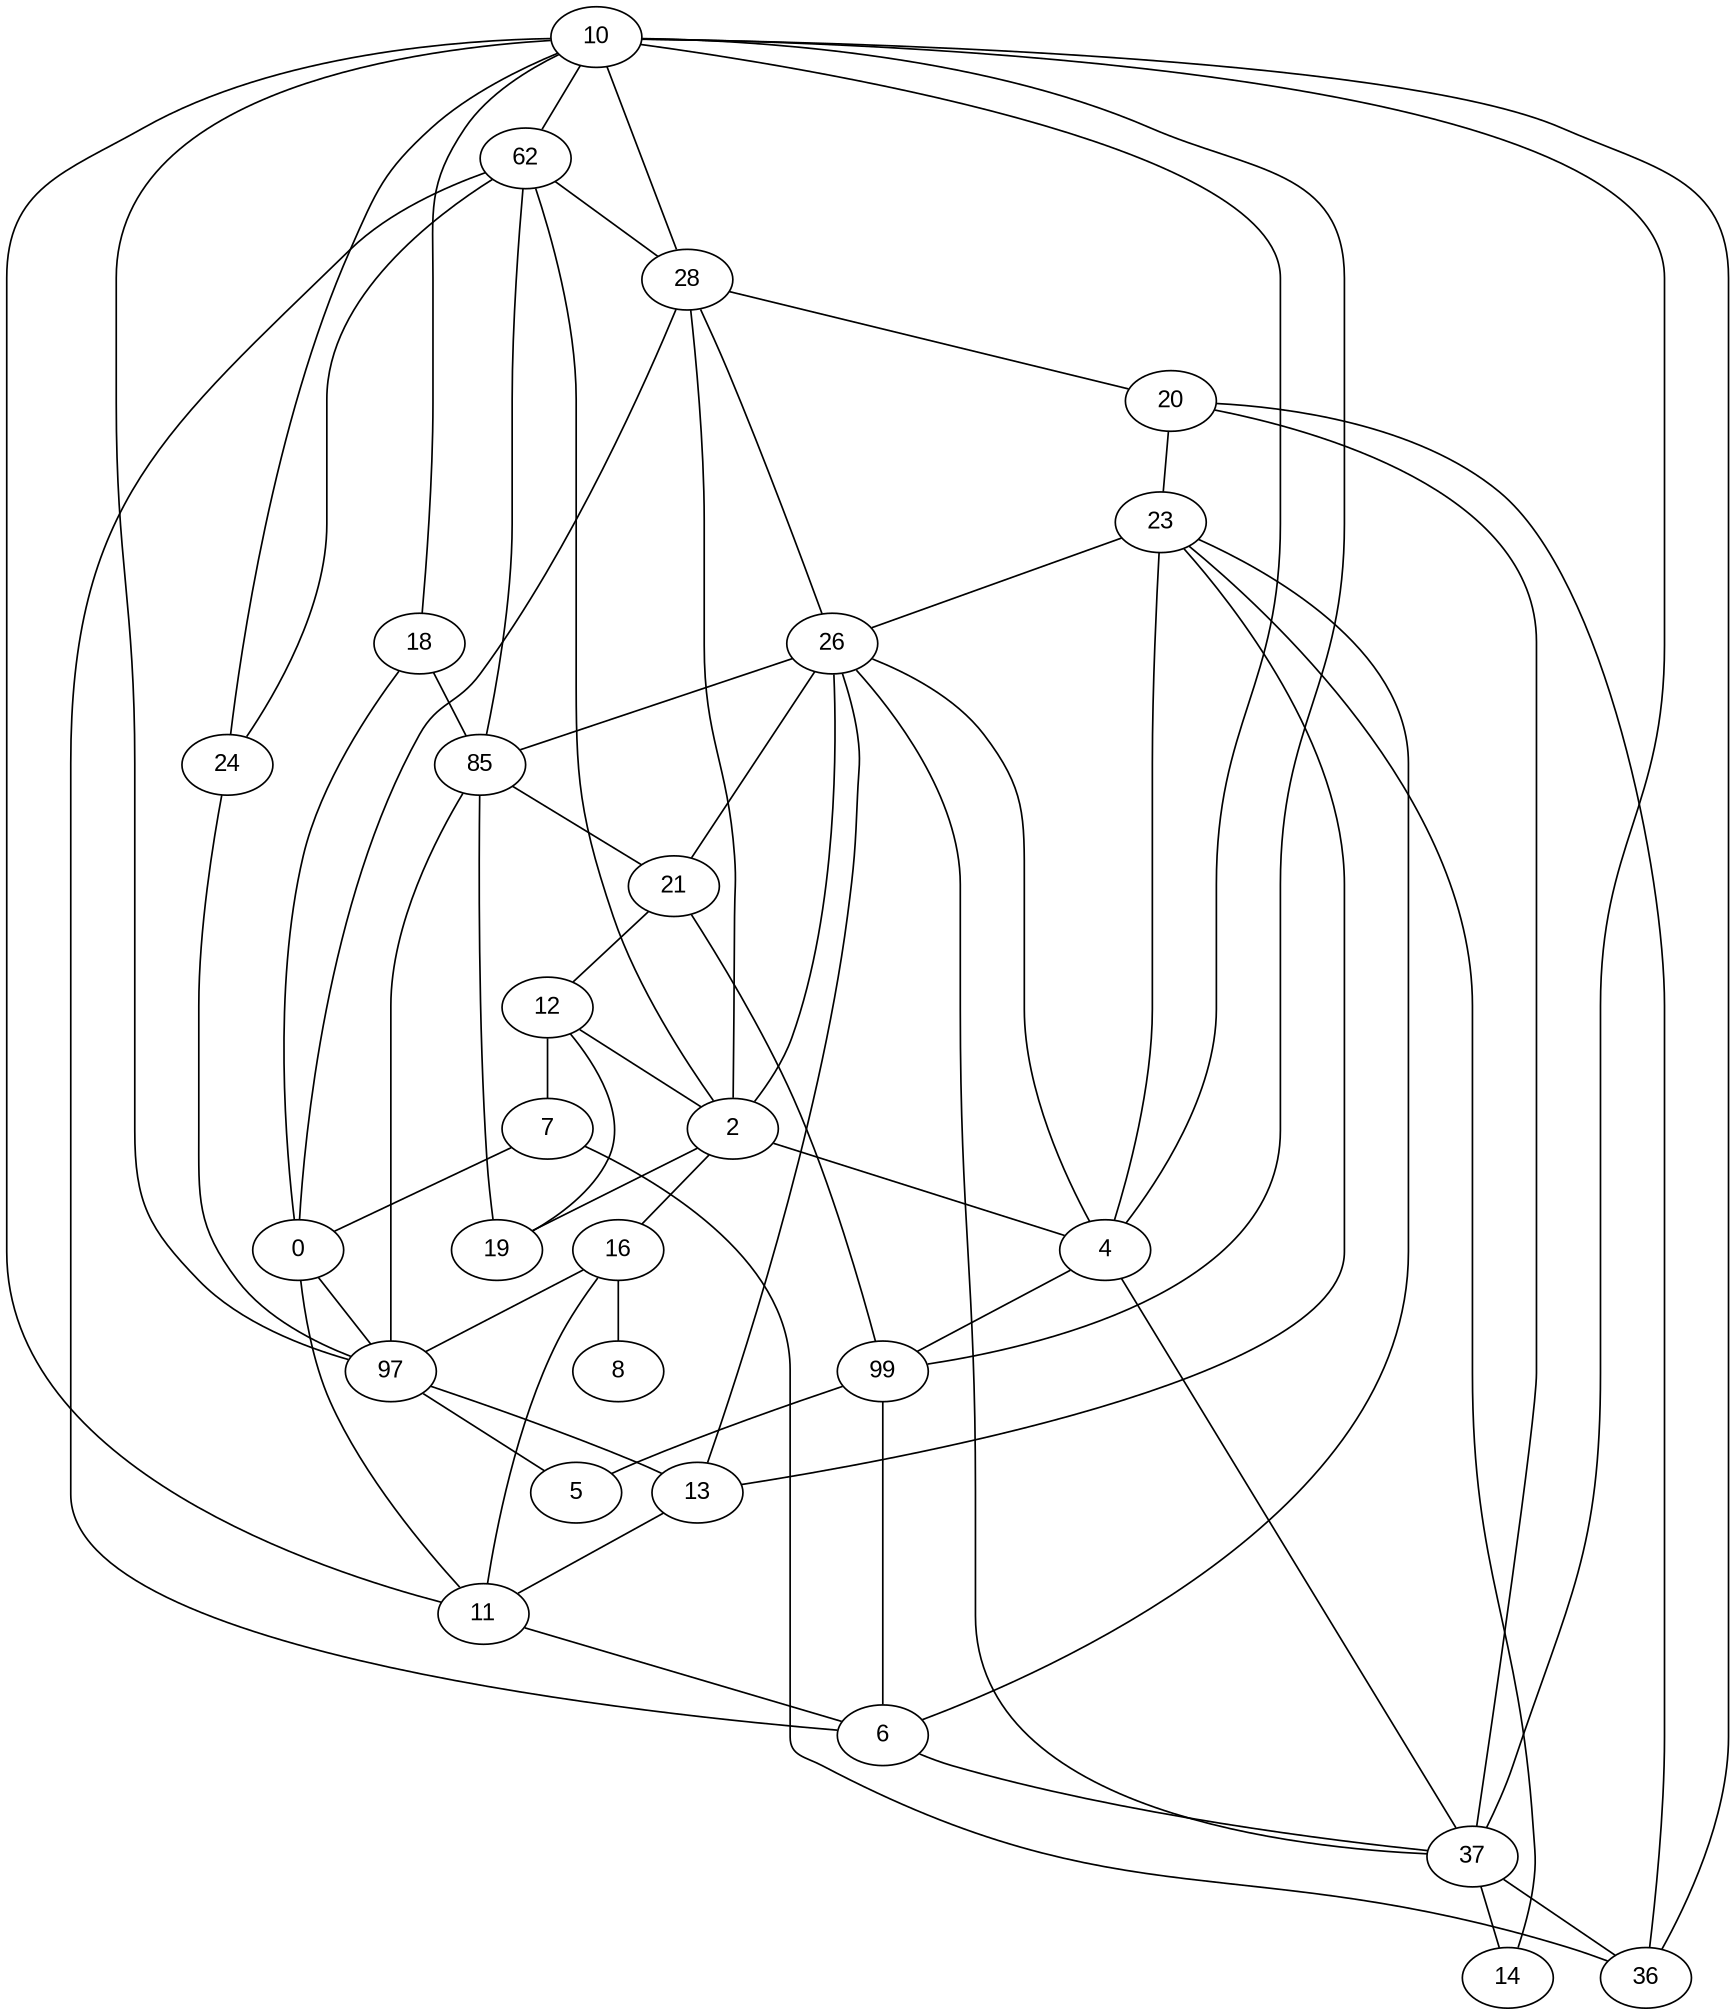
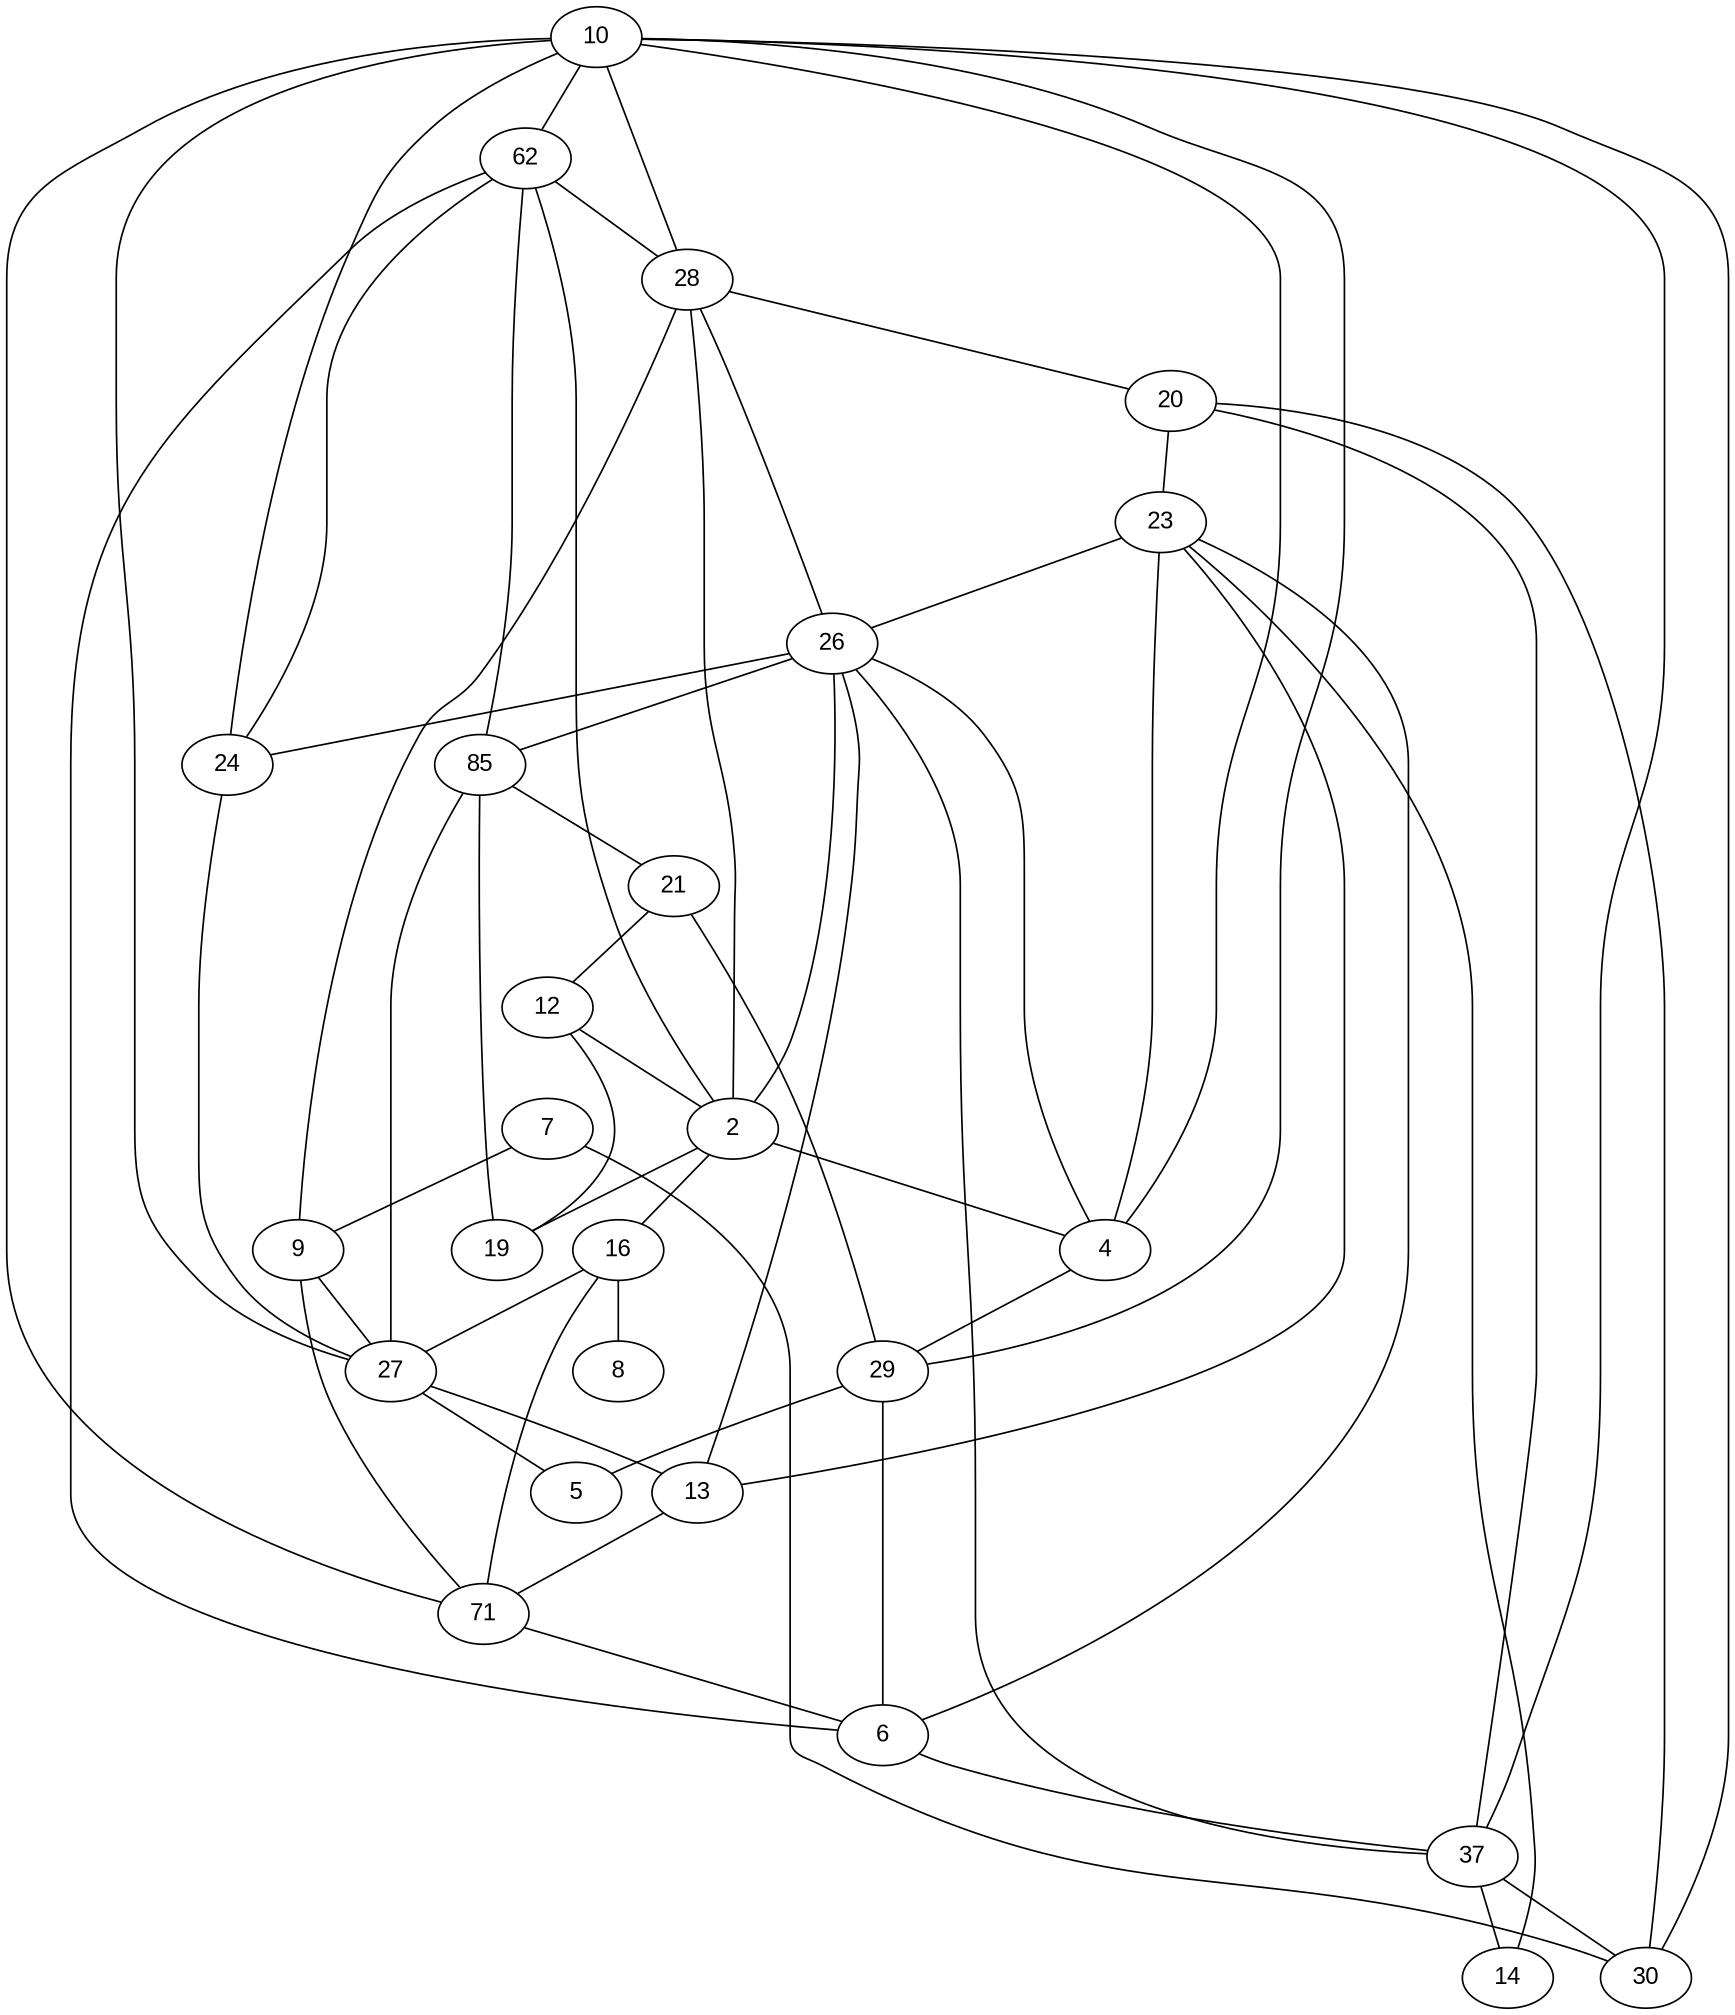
node "18": removed
edge "26" -- "21": now "26" -- "24"
edge "12" -- "7": removed
node "0": label "0" -> "9"
node "97": label "97" -> "27"
node "99": label "99" -> "29"
edge "4" -- "37": removed
node "11": label "11" -> "71"
node "36": label "36" -> "30"
